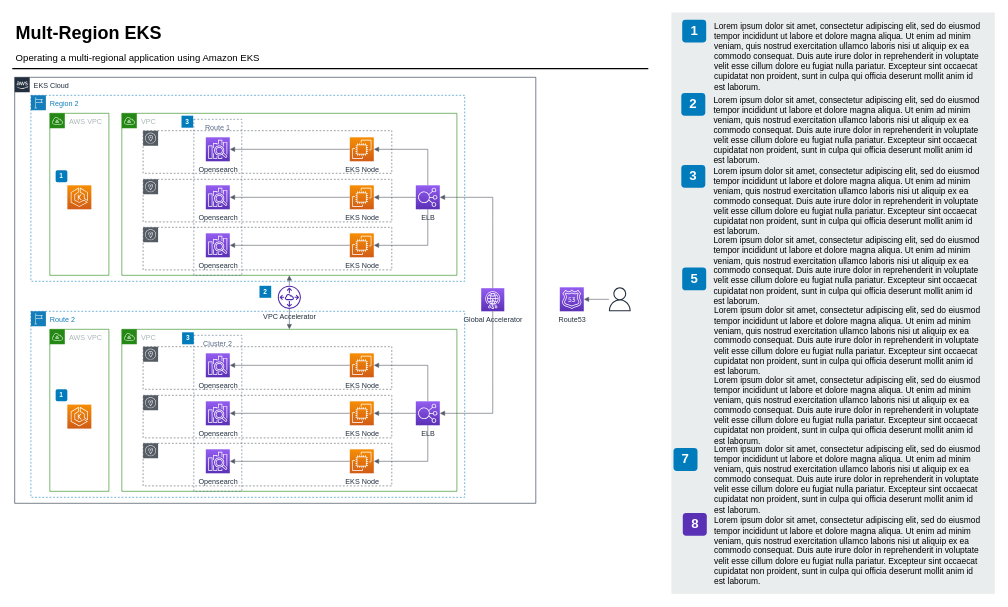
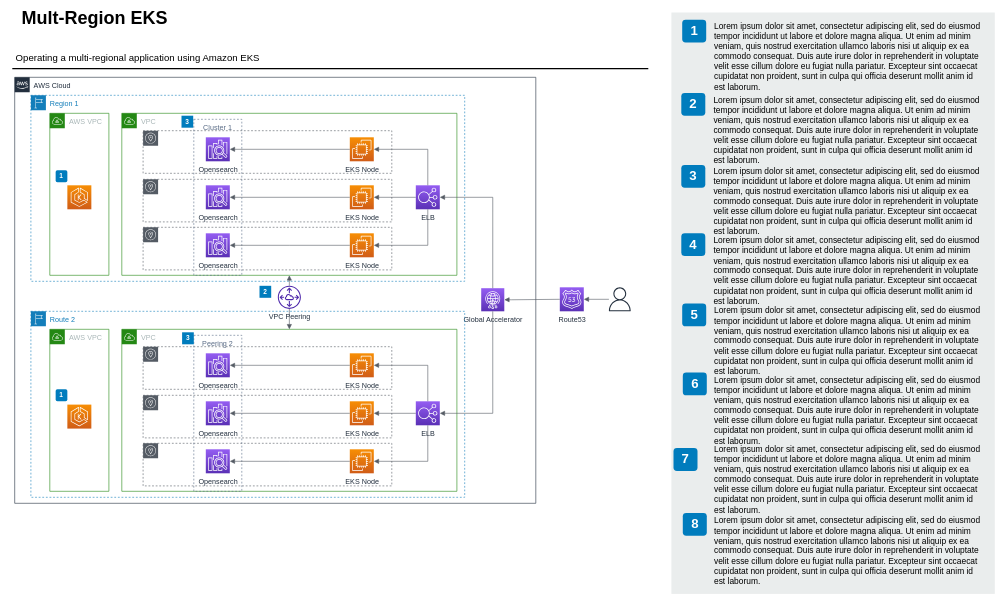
node "Mult-Region EKS": moved (96, 32) -> (102, 17)
node "EKS Cloud": label "EKS Cloud" -> "AWS Cloud"
node "Region 2": label "Region 2" -> "Region 1"
node "Route 1": label "Route 1" -> "Cluster 1"
node "4": added
node "5": moved (694, 279) -> (694, 315)
edge "Route53" -> "Global Accelerator": added
node "VPC Accelerator": label "VPC Accelerator" -> "VPC Peering"
node "Cluster 2": label "Cluster 2" -> "Peering 2"
node "6": added
node "8": fillcolor #5a30b5 -> #007cbd
